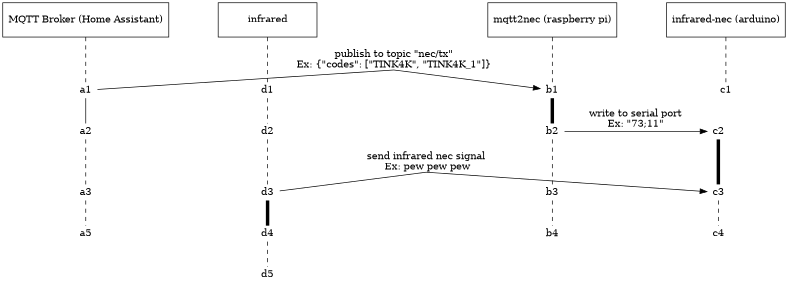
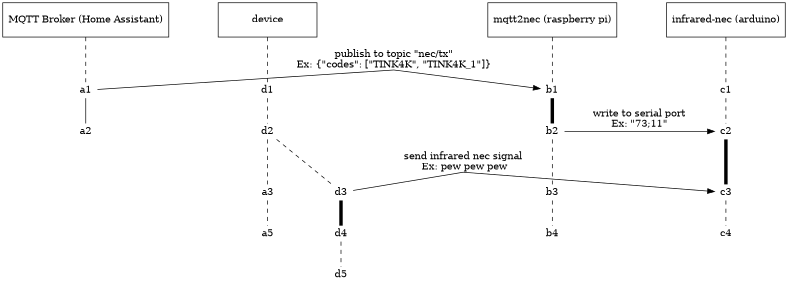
node "infrared": label "infrared" -> "device"
edge "c1" -- "c2": added
edge "a2" -- "a3": now "d2" -- "a3"
